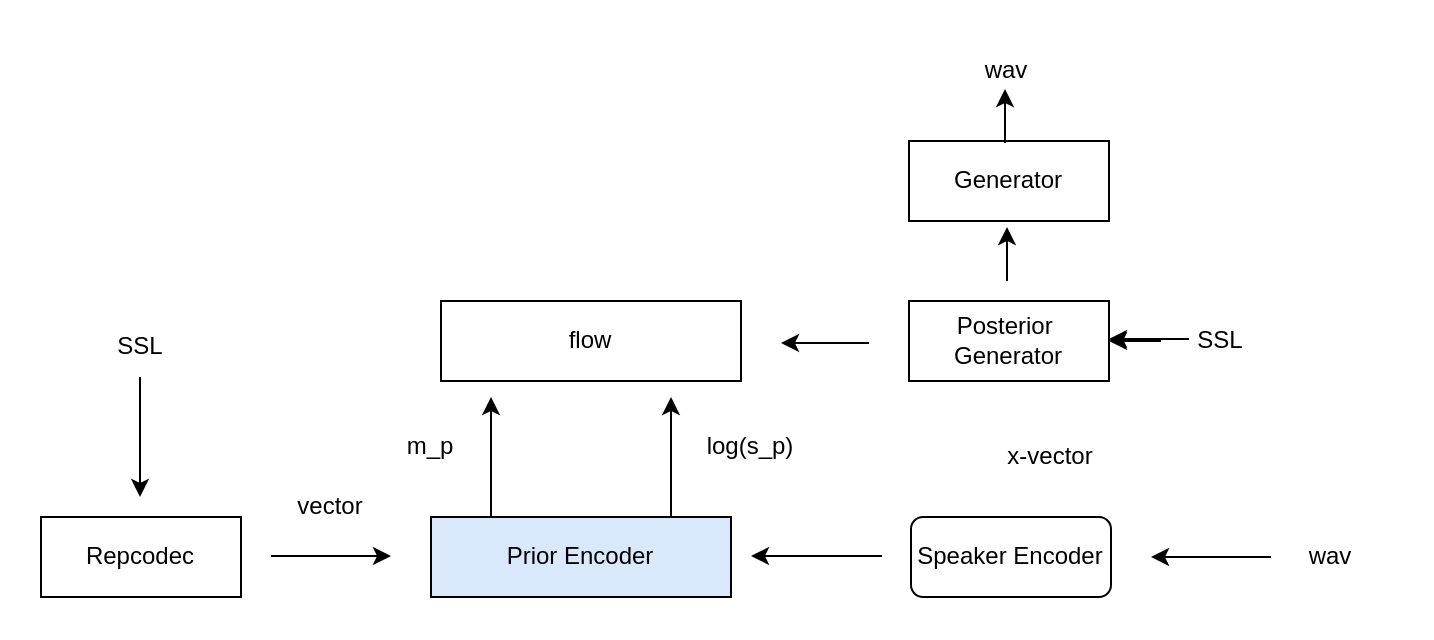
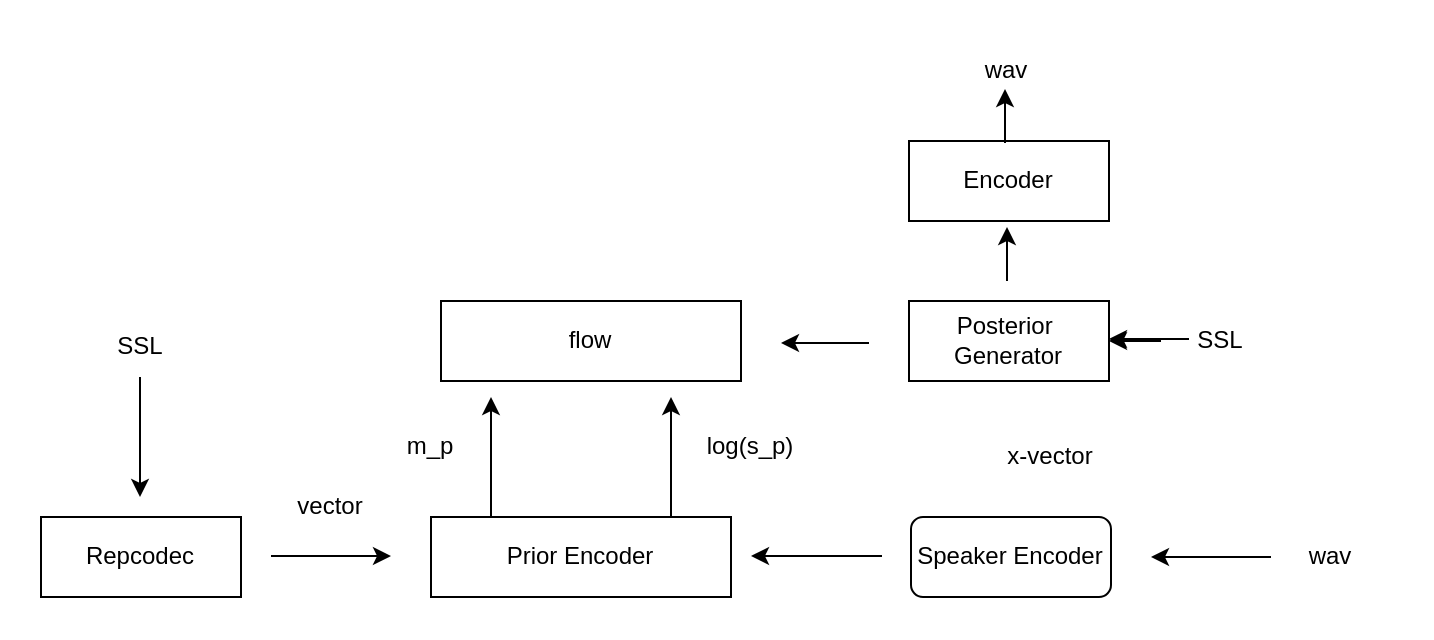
node "Generator": label "Generator" -> "Encoder"
node "Prior Encoder": fillcolor #dae8fc -> #ffffff
